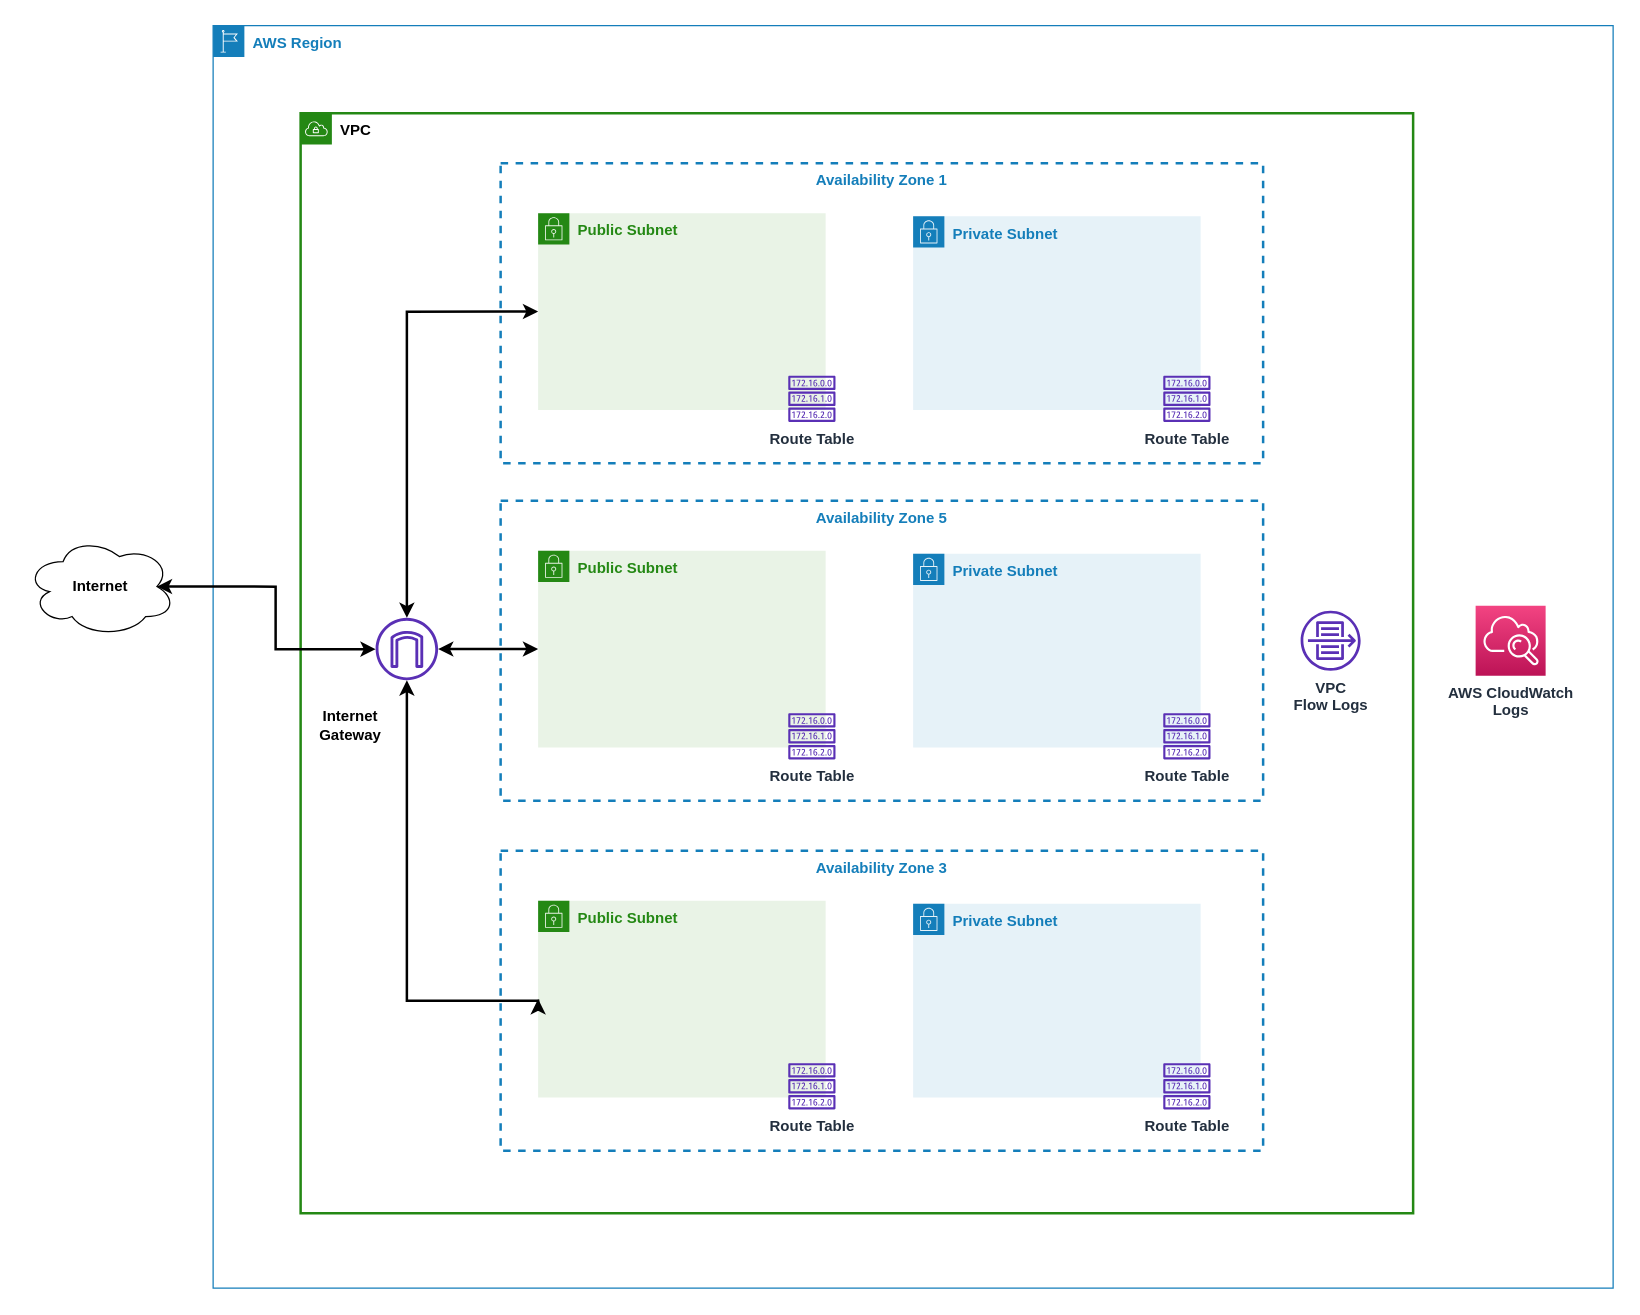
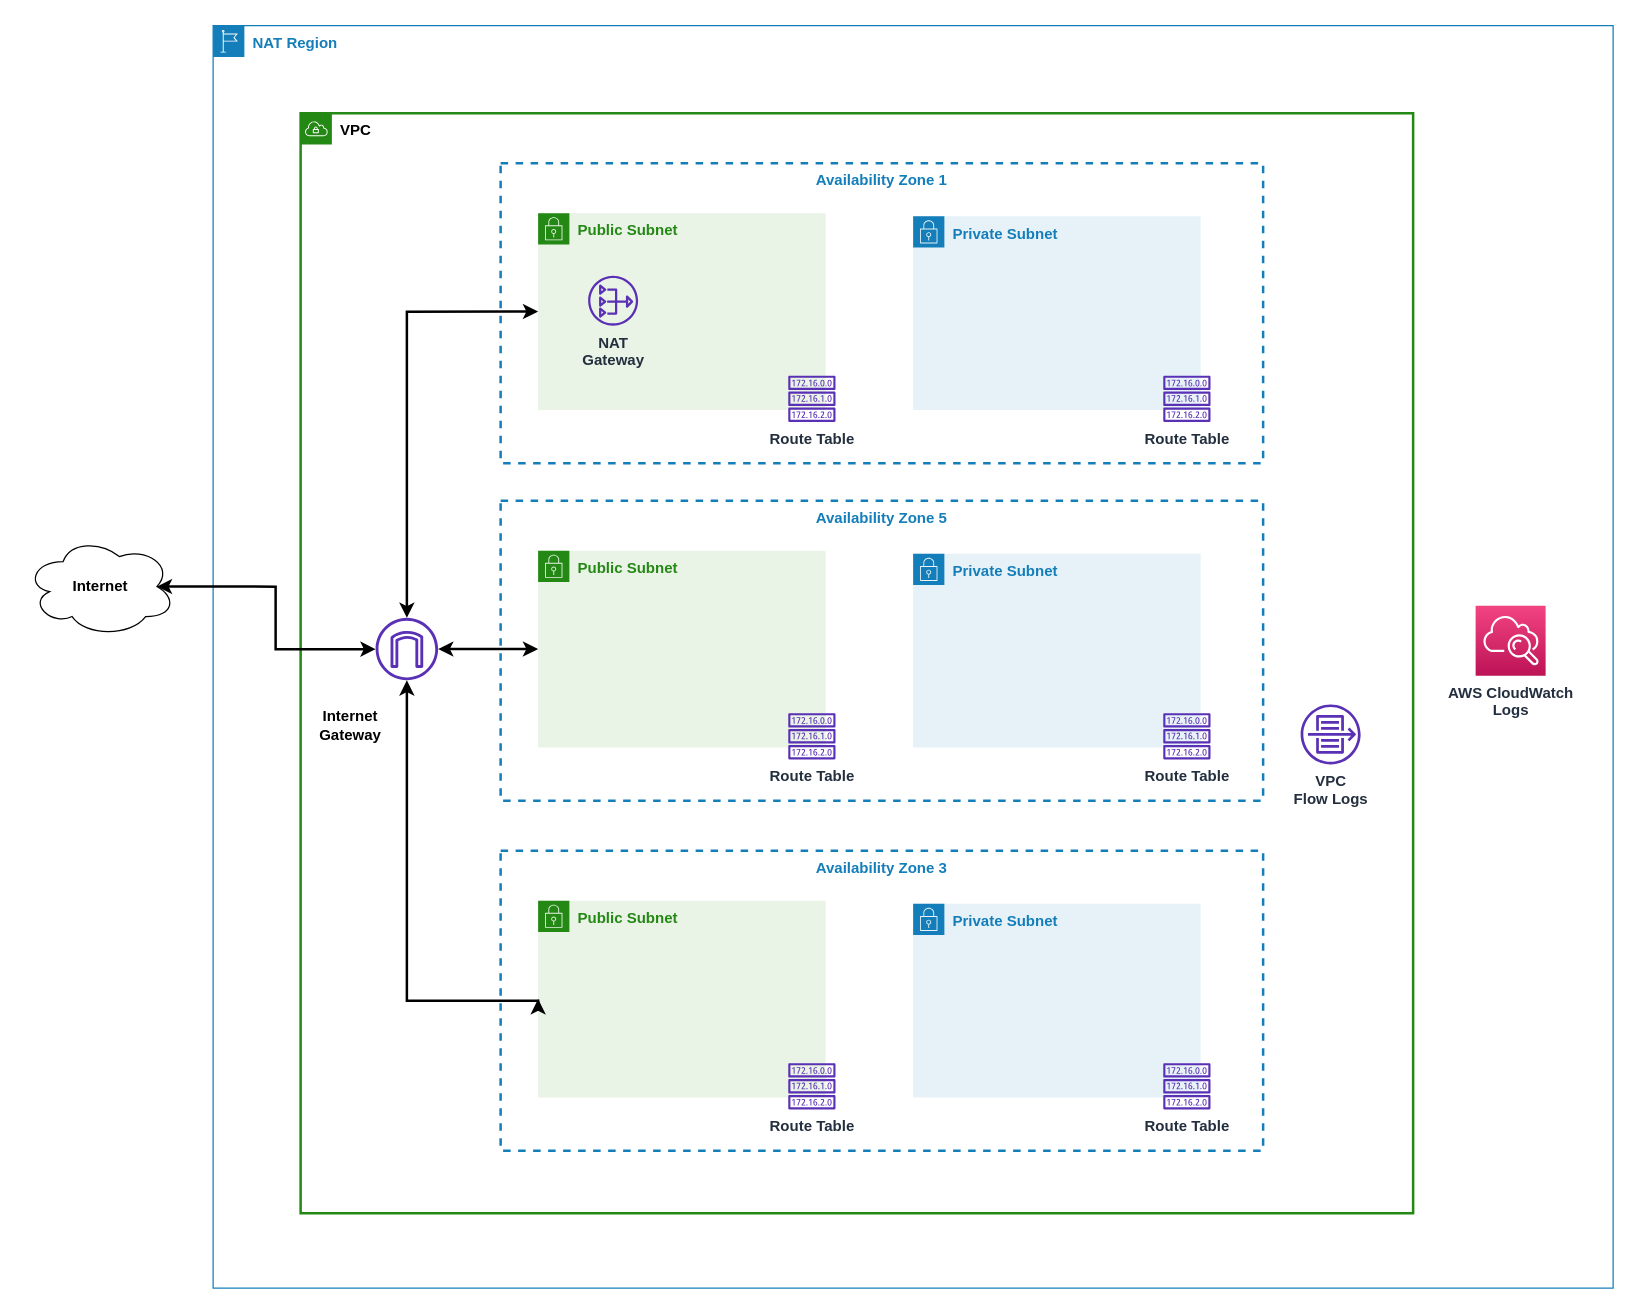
node "AWS Region": label "AWS Region" -> "NAT Region"
node "NAT Gateway": added
node "VPC Flow Logs": moved (1331, 641) -> (1331, 734)
